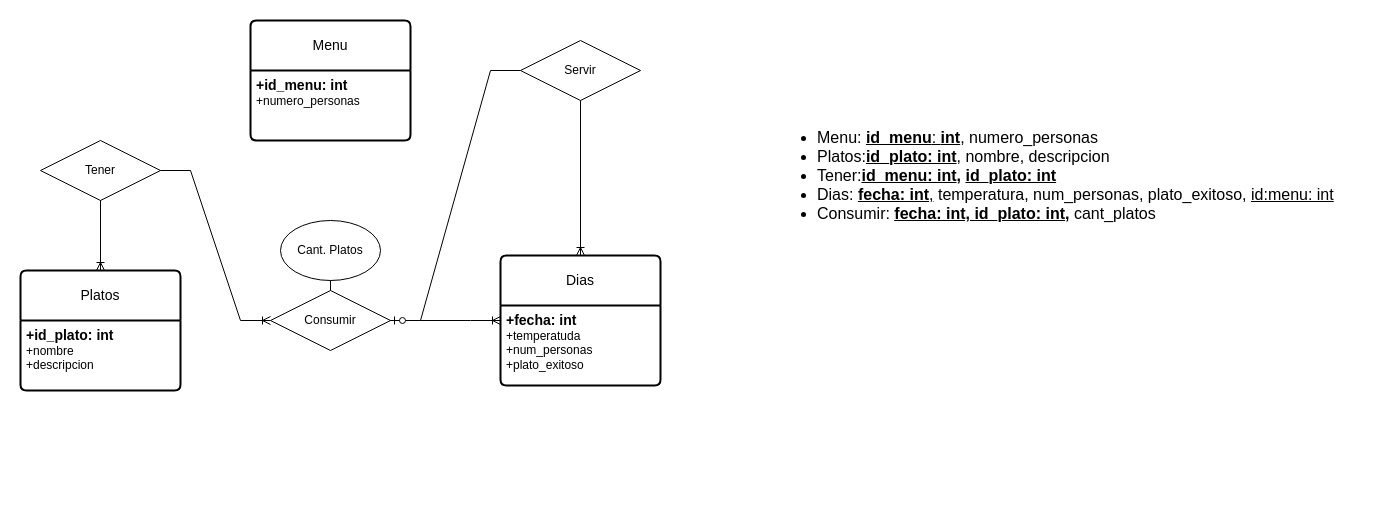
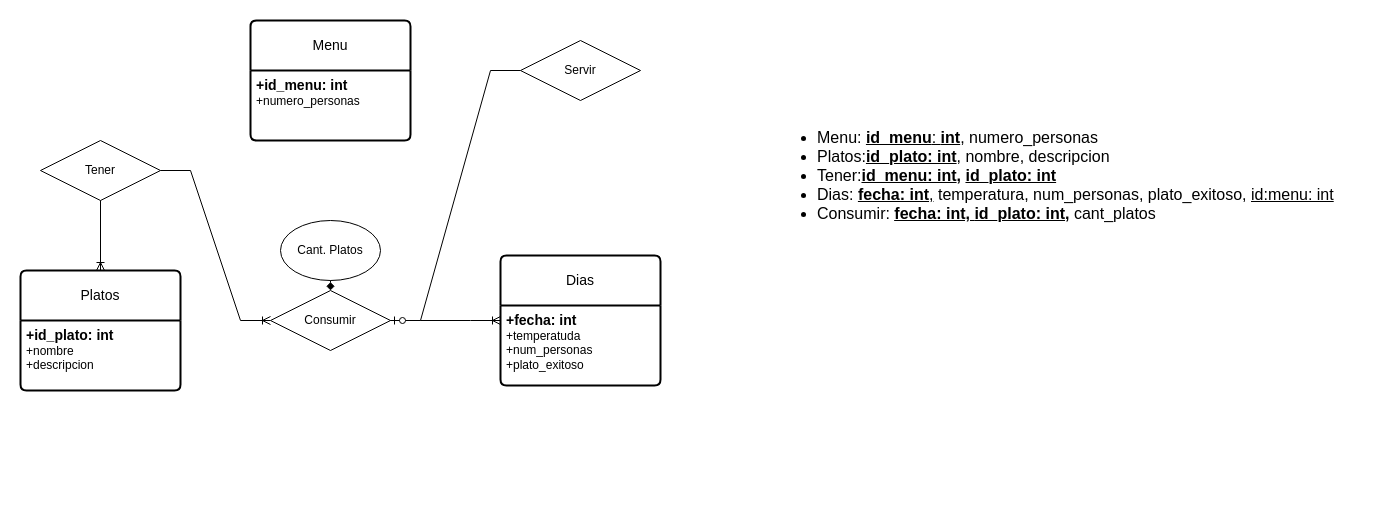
edge "Servir" -> "Dias": removed
edge "Cant. Platos" -- "Consumir": arrowhead none -> diamond
